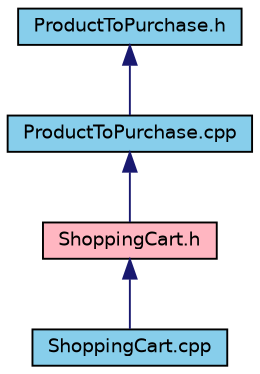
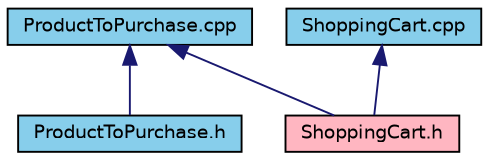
edge "ProductToPurchase.cpp" -> "ProductToPurchase.h": reversed
edge "ShoppingCart.cpp" -> "ShoppingCart.h": reversed
